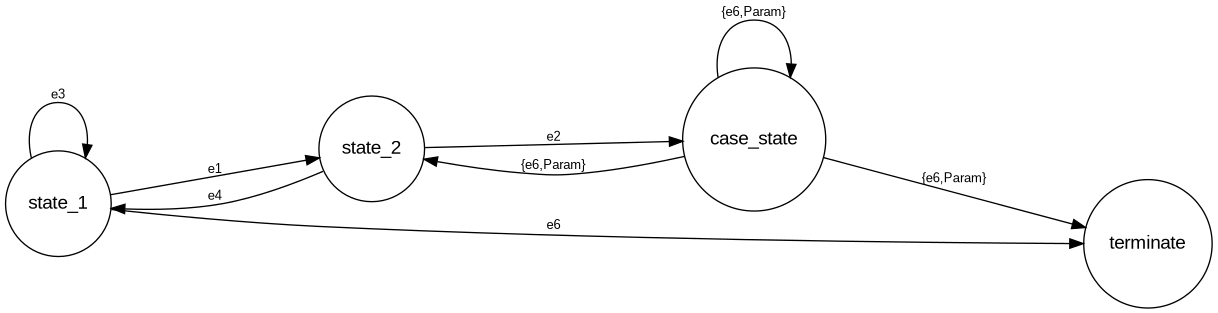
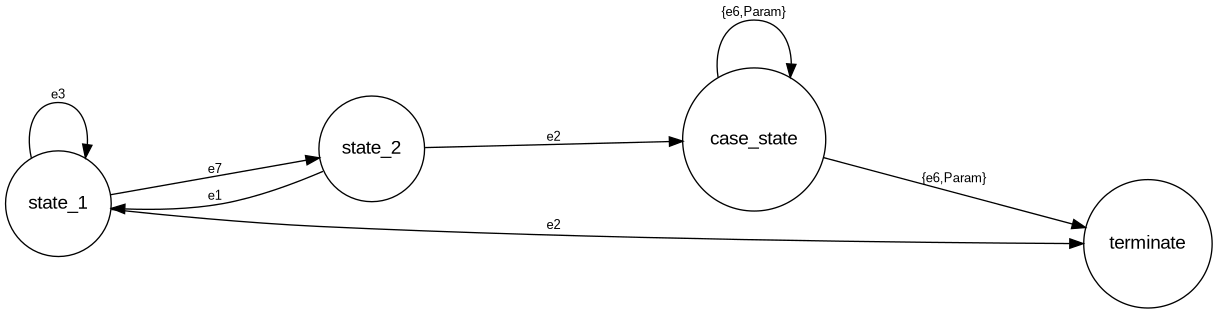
edge "state_1" -> "state_2": label "e1" -> "e7"
edge "case_state" -> "state_2": removed, label "{e6,Param}"
edge "state_2" -> "state_1": label "e4" -> "e1"
edge "state_1" -> "terminate": label "e6" -> "e2"
